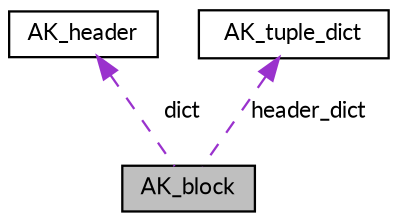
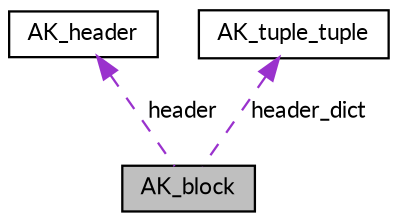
node "AK_tuple_dict": label "AK_tuple_dict" -> "AK_tuple_tuple"
edge "AK_block" -> "AK_header": label " dict" -> " header"
